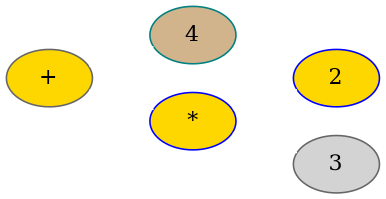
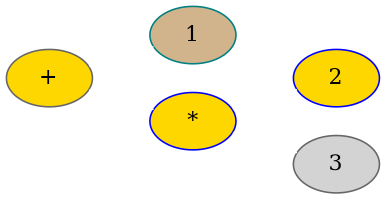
node "4": label "4" -> "1"
